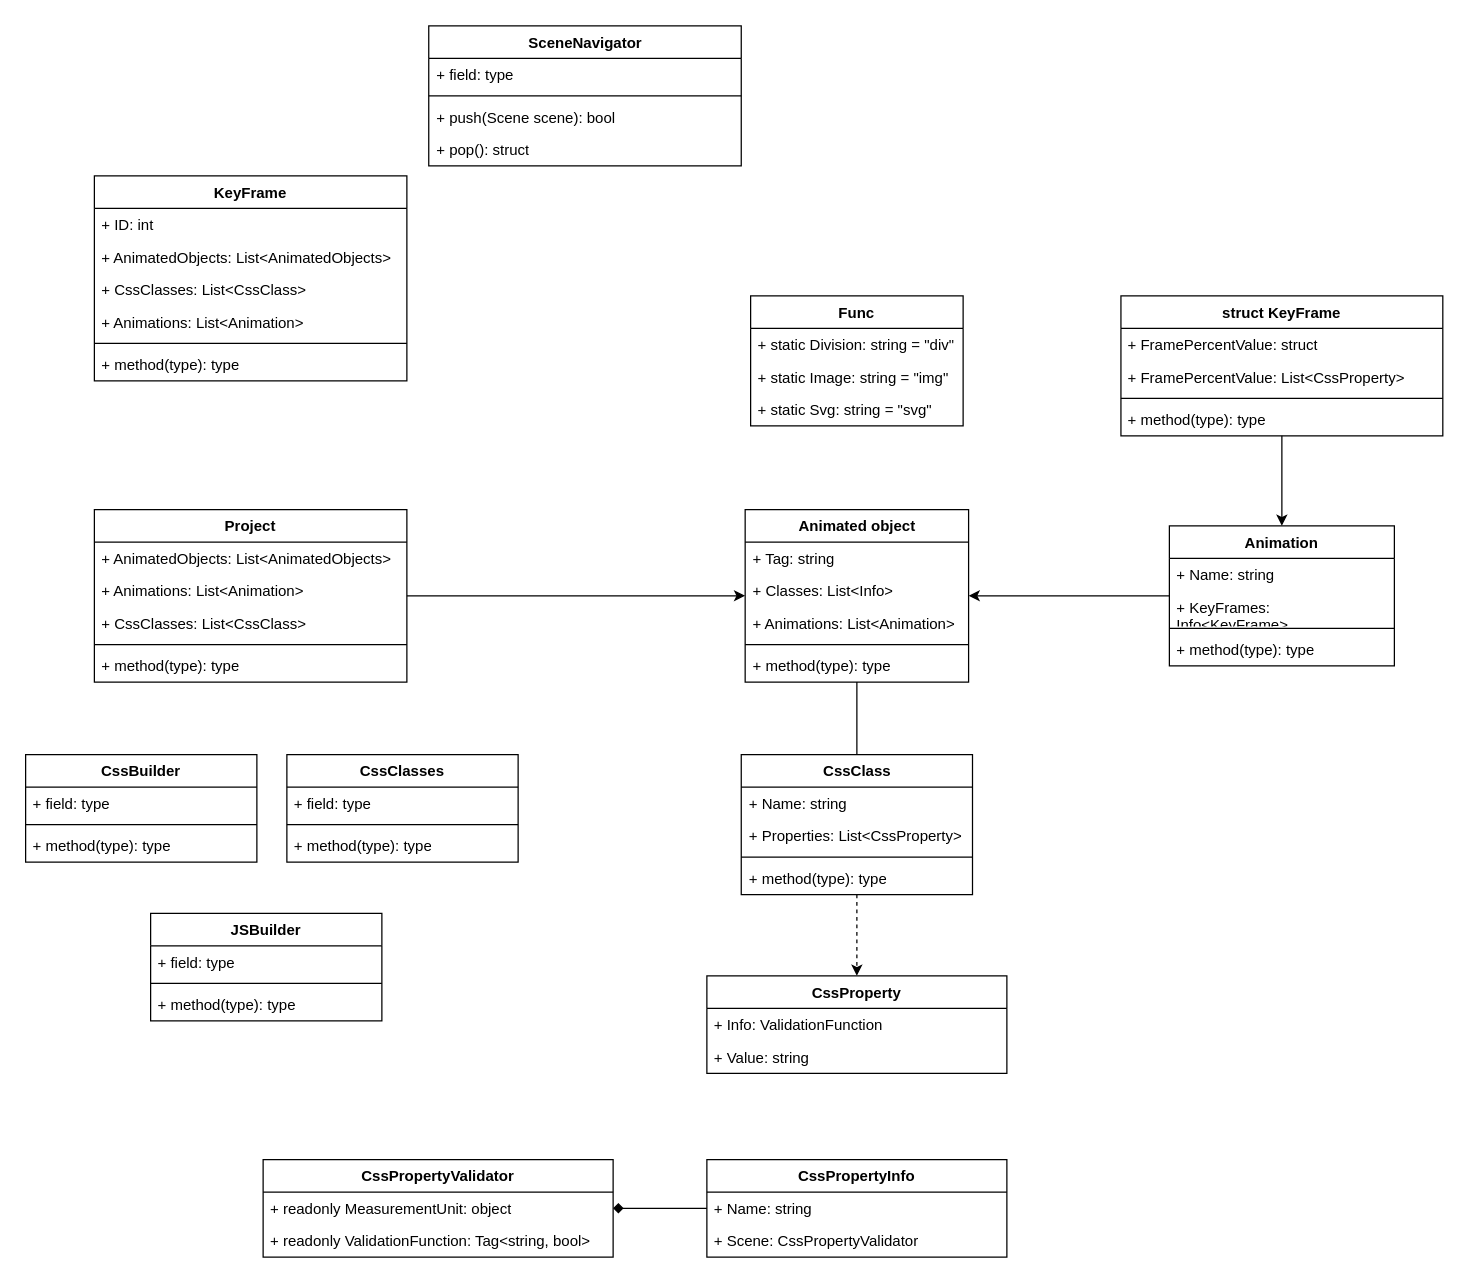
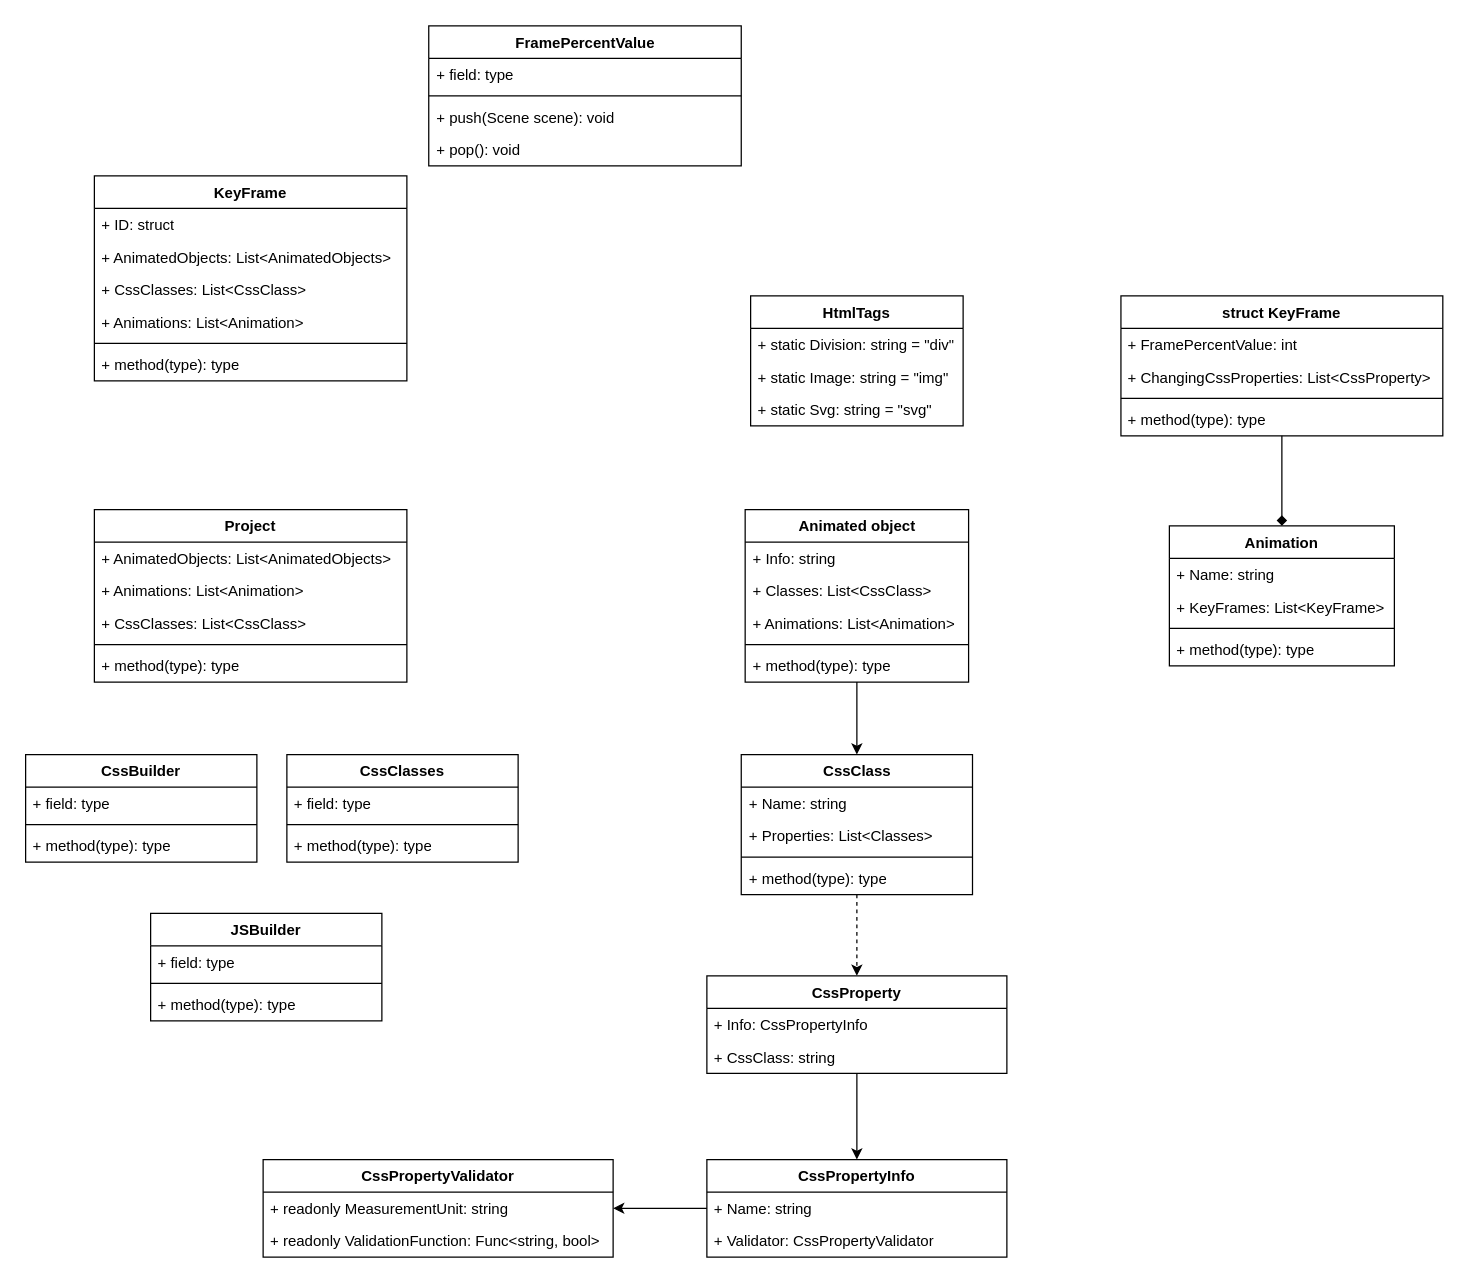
node "SceneNavigator": label "SceneNavigator" -> "FramePercentValue"
node "+ push(Scene scene): bool": label "+ push(Scene scene): bool" -> "+ push(Scene scene): void"
node "+ pop(): struct": label "+ pop(): struct" -> "+ pop(): void"
node "+ ID: int": label "+ ID: int" -> "+ ID: struct"
node "Func": label "Func" -> "HtmlTags"
node "+ FramePercentValue: struct": label "+ FramePercentValue: struct" -> "+ FramePercentValue: int"
node "+ FramePercentValue: List<CssProperty>": label "+ FramePercentValue: List<CssProperty>" -> "+ ChangingCssProperties: List<CssProperty>"
edge "struct KeyFrame" -> "Animation": arrowhead classic -> diamond
node "+ Tag: string": label "+ Tag: string" -> "+ Info: string"
node "+ Classes: List<Info>": label "+ Classes: List<Info>" -> "+ Classes: List<CssClass>"
edge "Project" -> "Animated object": removed
edge "Animation" -> "Animated object": removed
node "+ KeyFrames: Info<KeyFrame>": label "+ KeyFrames: Info<KeyFrame>" -> "+ KeyFrames: List<KeyFrame>"
edge "Animated object" -- "CssClass": arrowhead none -> classic
node "+ Properties: List<CssProperty>": label "+ Properties: List<CssProperty>" -> "+ Properties: List<Classes>"
node "+ Info: ValidationFunction": label "+ Info: ValidationFunction" -> "+ Info: CssPropertyInfo"
node "+ Value: string": label "+ Value: string" -> "+ CssClass: string"
edge "CssProperty" -> "CssPropertyInfo": added
edge "CssPropertyInfo" -> "CssPropertyValidator": arrowhead diamond -> classic
node "+ readonly MeasurementUnit: object": label "+ readonly MeasurementUnit: object" -> "+ readonly MeasurementUnit: string"
node "+ Scene: CssPropertyValidator": label "+ Scene: CssPropertyValidator" -> "+ Validator: CssPropertyValidator"
node "+ readonly ValidationFunction: Tag<string, bool>": label "+ readonly ValidationFunction: Tag<string, bool>" -> "+ readonly ValidationFunction: Func<string, bool>"
